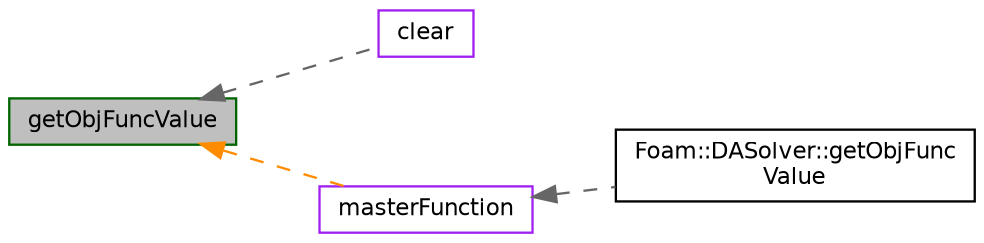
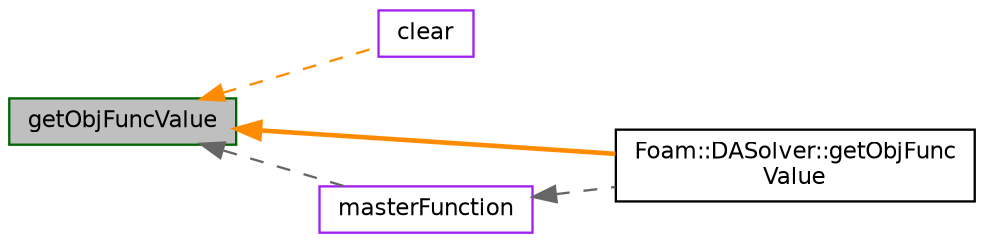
edge "clear" -> "getObjFuncValue": color gray40 -> darkorange
edge "Foam::DASolver::getObjFunc Value" -> "getObjFuncValue": added
edge "masterFunction" -> "getObjFuncValue": color darkorange -> gray40
